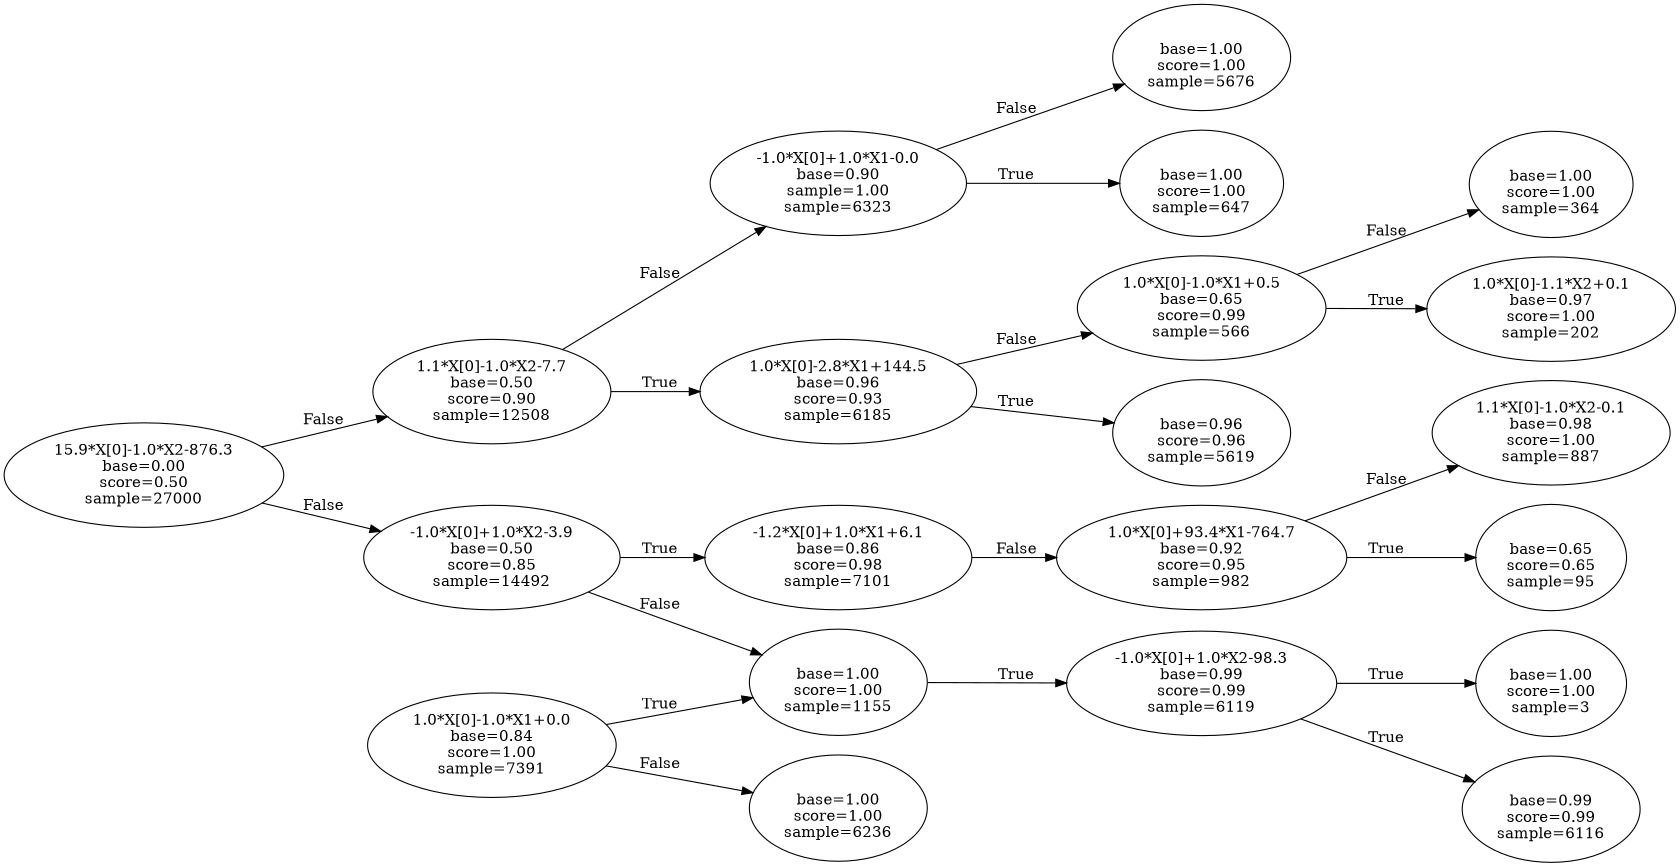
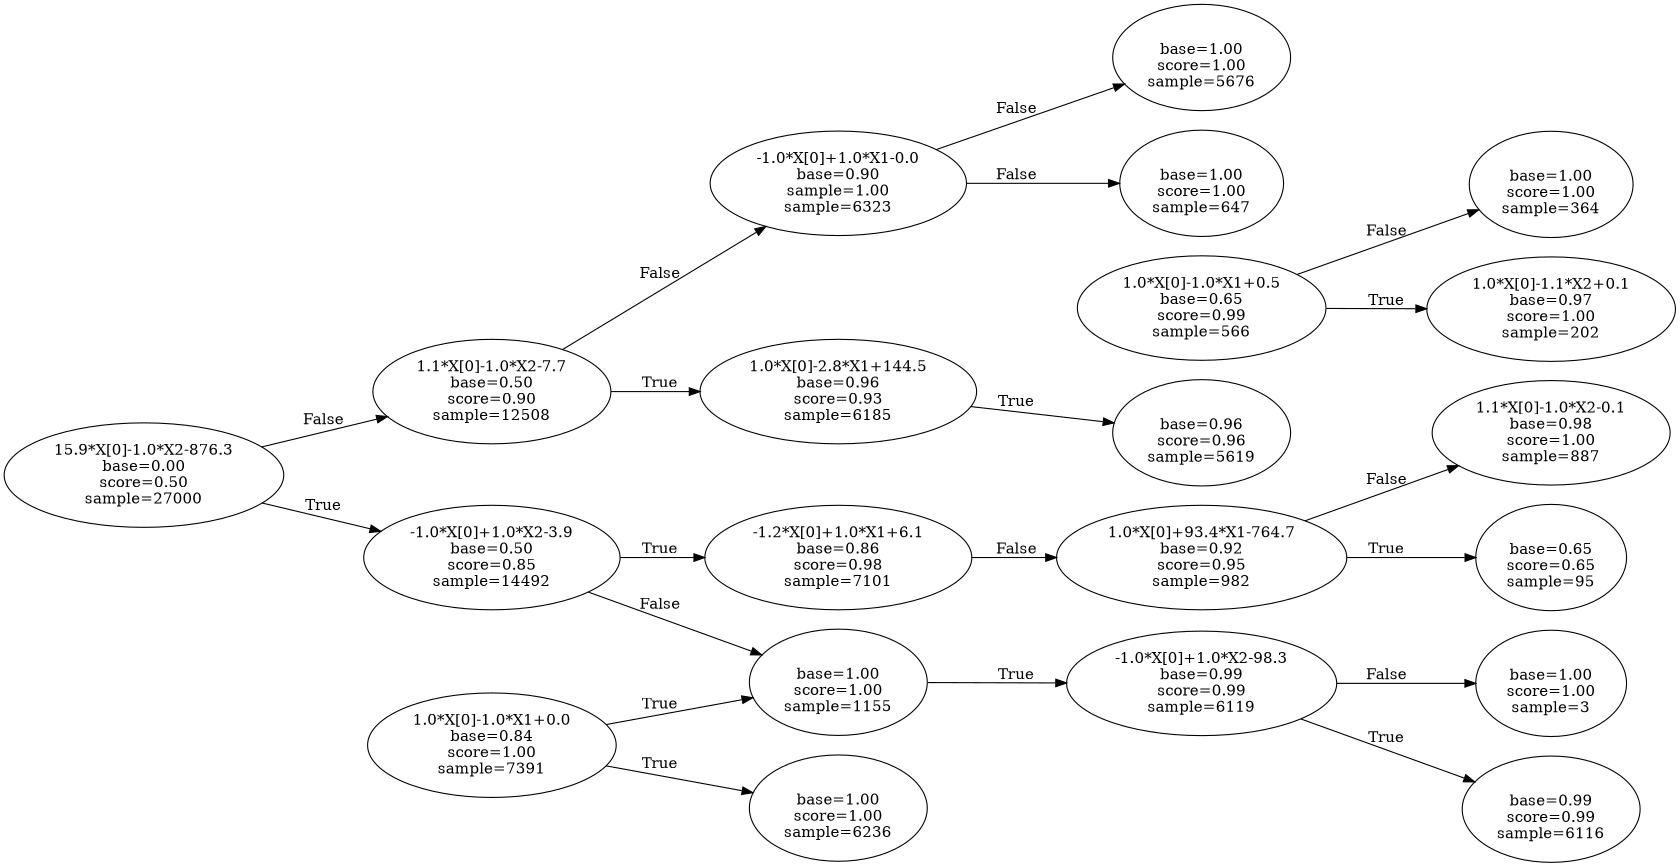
edge "-1.0*X[0]+1.0*X1-0.0 base=0.90 sample=1.00 sample=6323" -> "base=1.00 score=1.00 sample=647": label "True" -> "False"
edge "1.0*X[0]-2.8*X1+144.5 base=0.96 score=0.93 sample=6185" -> "1.0*X[0]-1.0*X1+0.5 base=0.65 score=0.99 sample=566": removed, label "False"
edge "15.9*X[0]-1.0*X2-876.3 base=0.00 score=0.50 sample=27000" -> "-1.0*X[0]+1.0*X2-3.9 base=0.50 score=0.85 sample=14492": label "False" -> "True"
edge "-1.0*X[0]+1.0*X2-98.3 base=0.99 score=0.99 sample=6119" -> "base=1.00 score=1.00 sample=3": label "True" -> "False"
edge "1.0*X[0]-1.0*X1+0.0 base=0.84 score=1.00 sample=7391" -> "base=1.00 score=1.00 sample=6236": label "False" -> "True"
